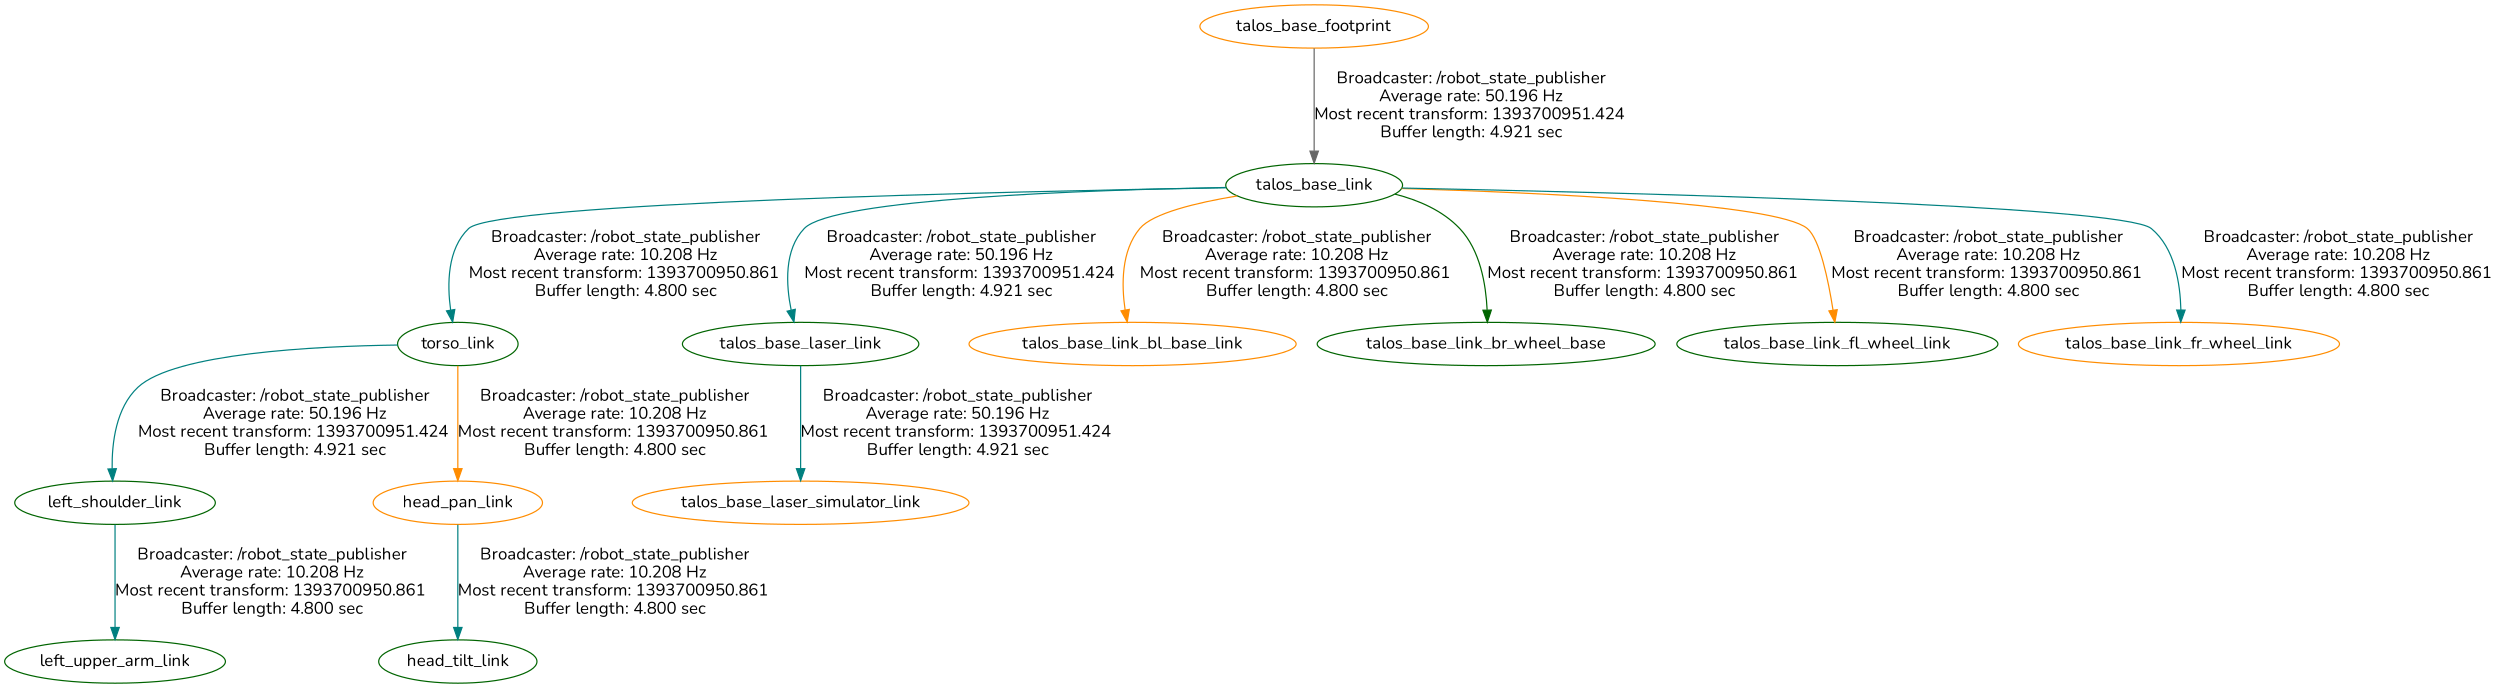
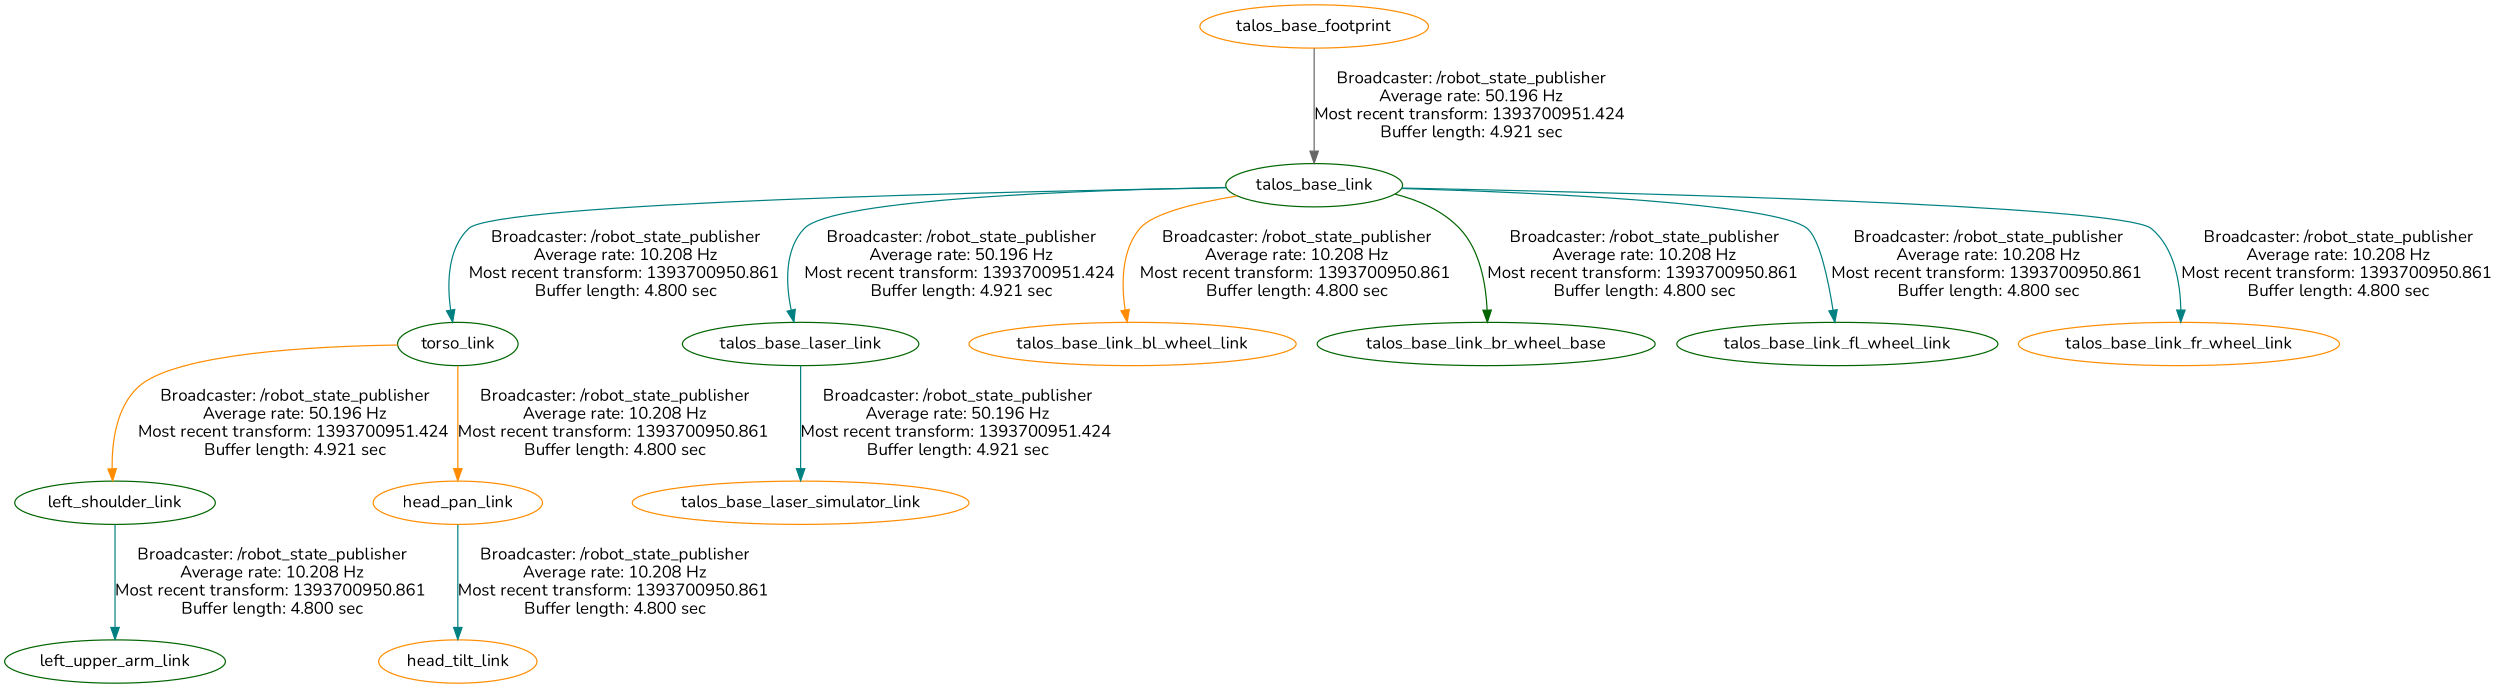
edge "talos_base_link" -> "talos_base_link_fl_wheel_link": color darkorange -> teal
node "talos_base_link_bl_base_link": label "talos_base_link_bl_base_link" -> "talos_base_link_bl_wheel_link"
edge "torso_link" -> "left_shoulder_link": color teal -> darkorange
node "head_tilt_link": color darkgreen -> darkorange
